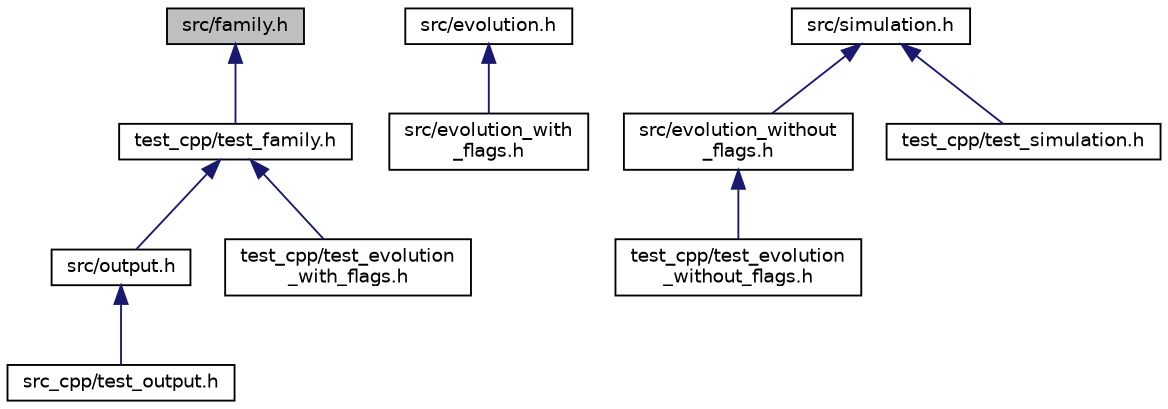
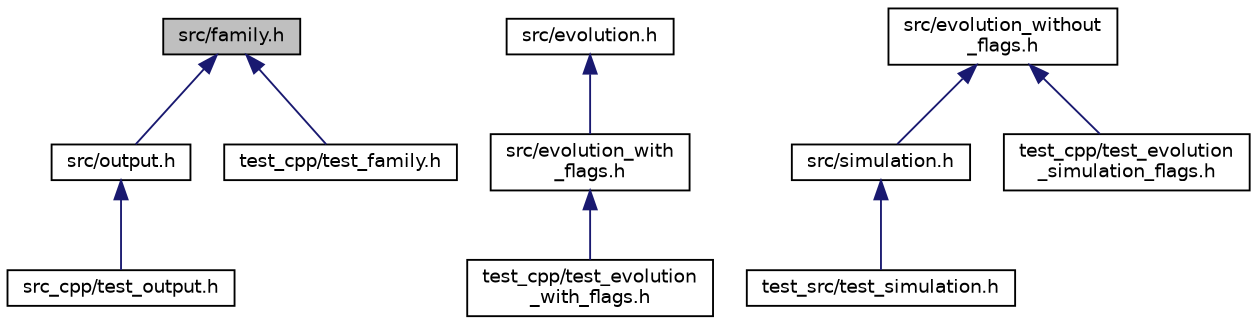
edge "src/evolution_without _flags.h" -> "src/simulation.h": reversed
node "test_cpp/test_simulation.h": label "test_cpp/test_simulation.h" -> "test_src/test_simulation.h"
edge "test_cpp/test_evolution _with_flags.h" -> "test_cpp/test_family.h": now "test_cpp/test_evolution _with_flags.h" -> "src/evolution_with _flags.h"
edge "src/output.h" -> "test_cpp/test_family.h": now "src/output.h" -> "src/family.h"
node "test_cpp/test_evolution _without_flags.h": label "test_cpp/test_evolution _without_flags.h" -> "test_cpp/test_evolution _simulation_flags.h"
